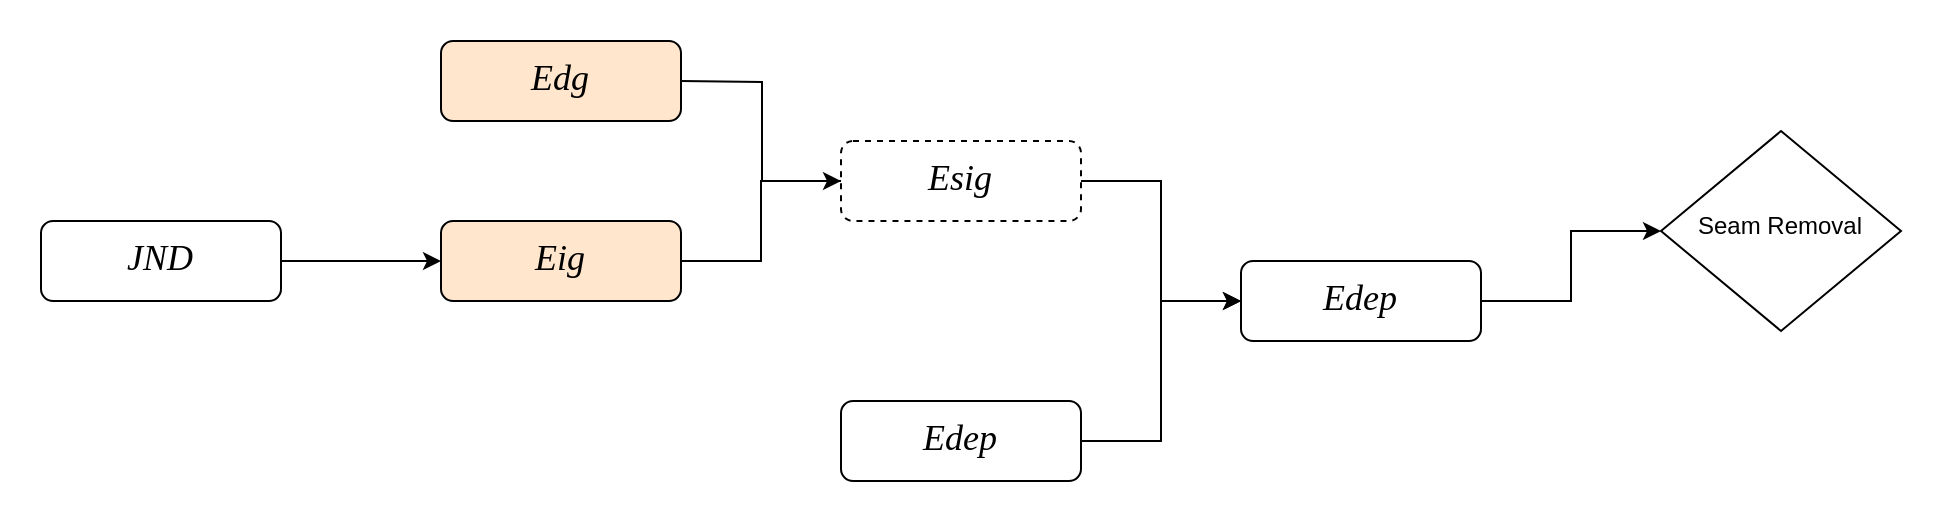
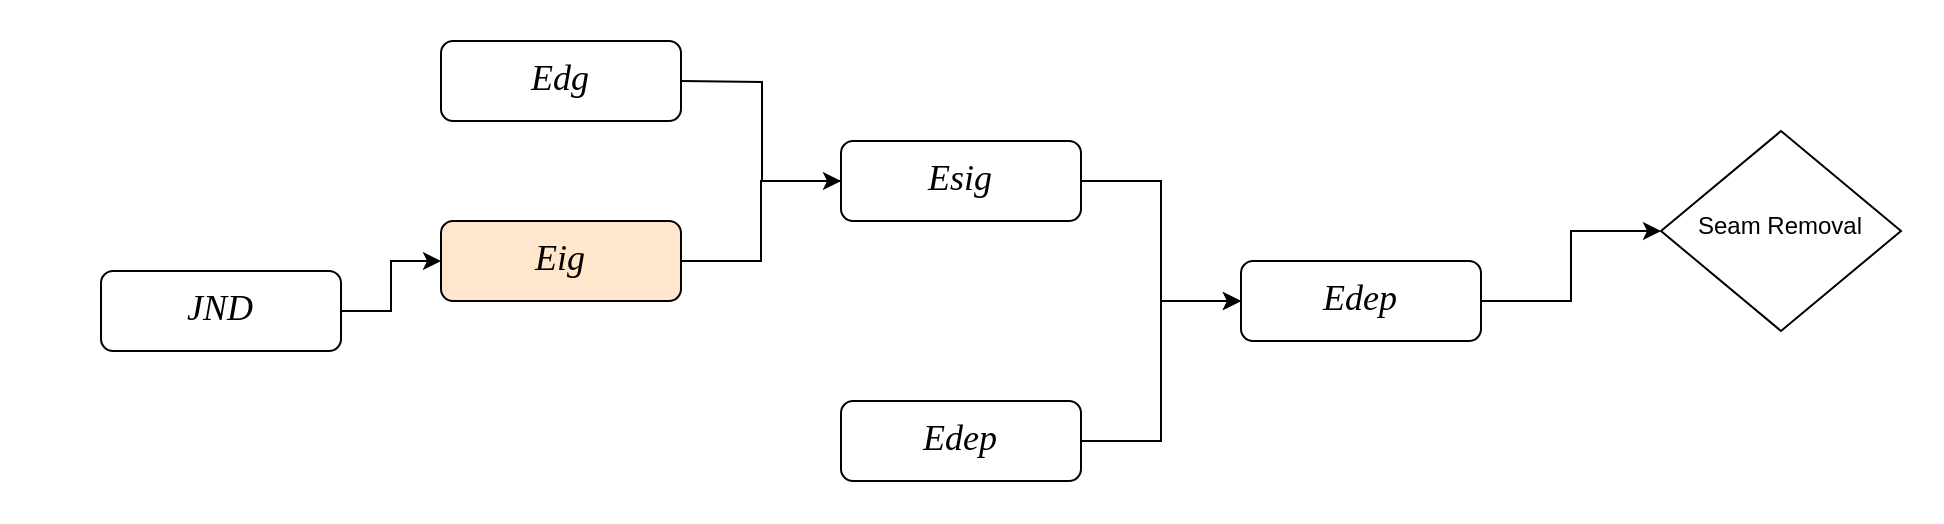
node "Edg": fillcolor #ffe6cc -> #ffffff
node "Esig": style dashed -> solid
node "JND": moved (161, 261) -> (221, 311)
